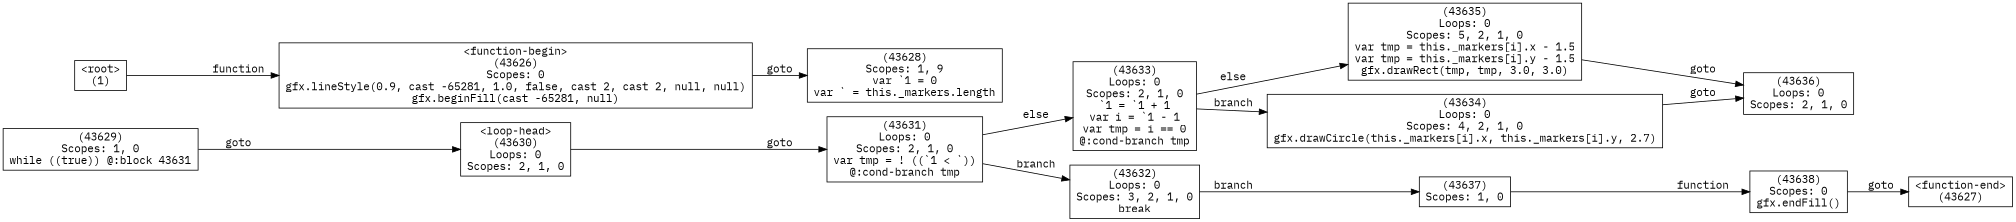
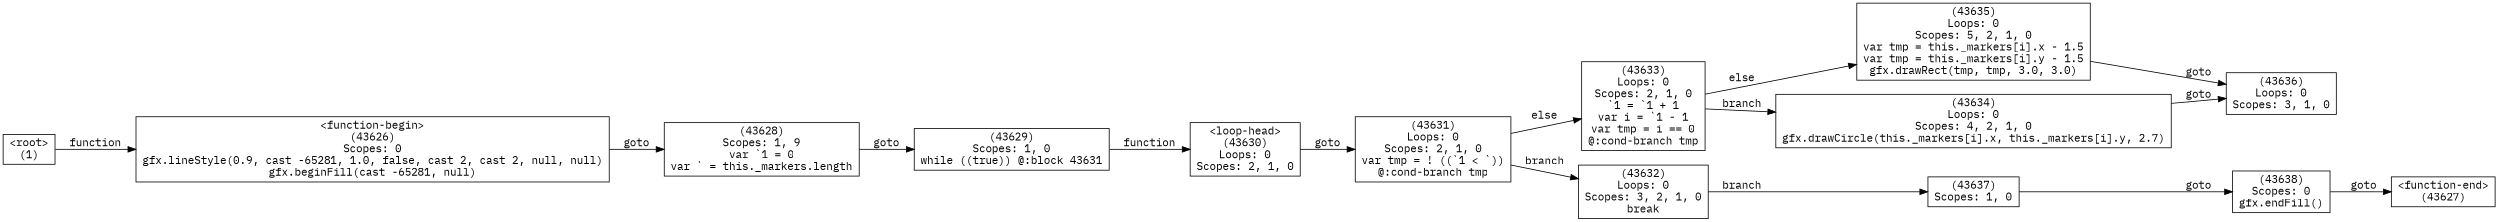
node "(43636) Loops: 0 Scopes: 2, 1, 0": label "(43636) Loops: 0 Scopes: 2, 1, 0" -> "(43636) Loops: 0 Scopes: 3, 1, 0"
edge "(43629) Scopes: 1, 0 while ((true)) @:block 43631" -> "<loop-head> (43630) Loops: 0 Scopes: 2, 1, 0": label "goto" -> "function"
edge "(43628) Scopes: 1, 9 var `1 = 0 var ` = this._markers.length" -> "(43629) Scopes: 1, 0 while ((true)) @:block 43631": added, label "goto"
edge "(43637) Scopes: 1, 0" -> "(43638) Scopes: 0 gfx.endFill()": label "function" -> "goto"
